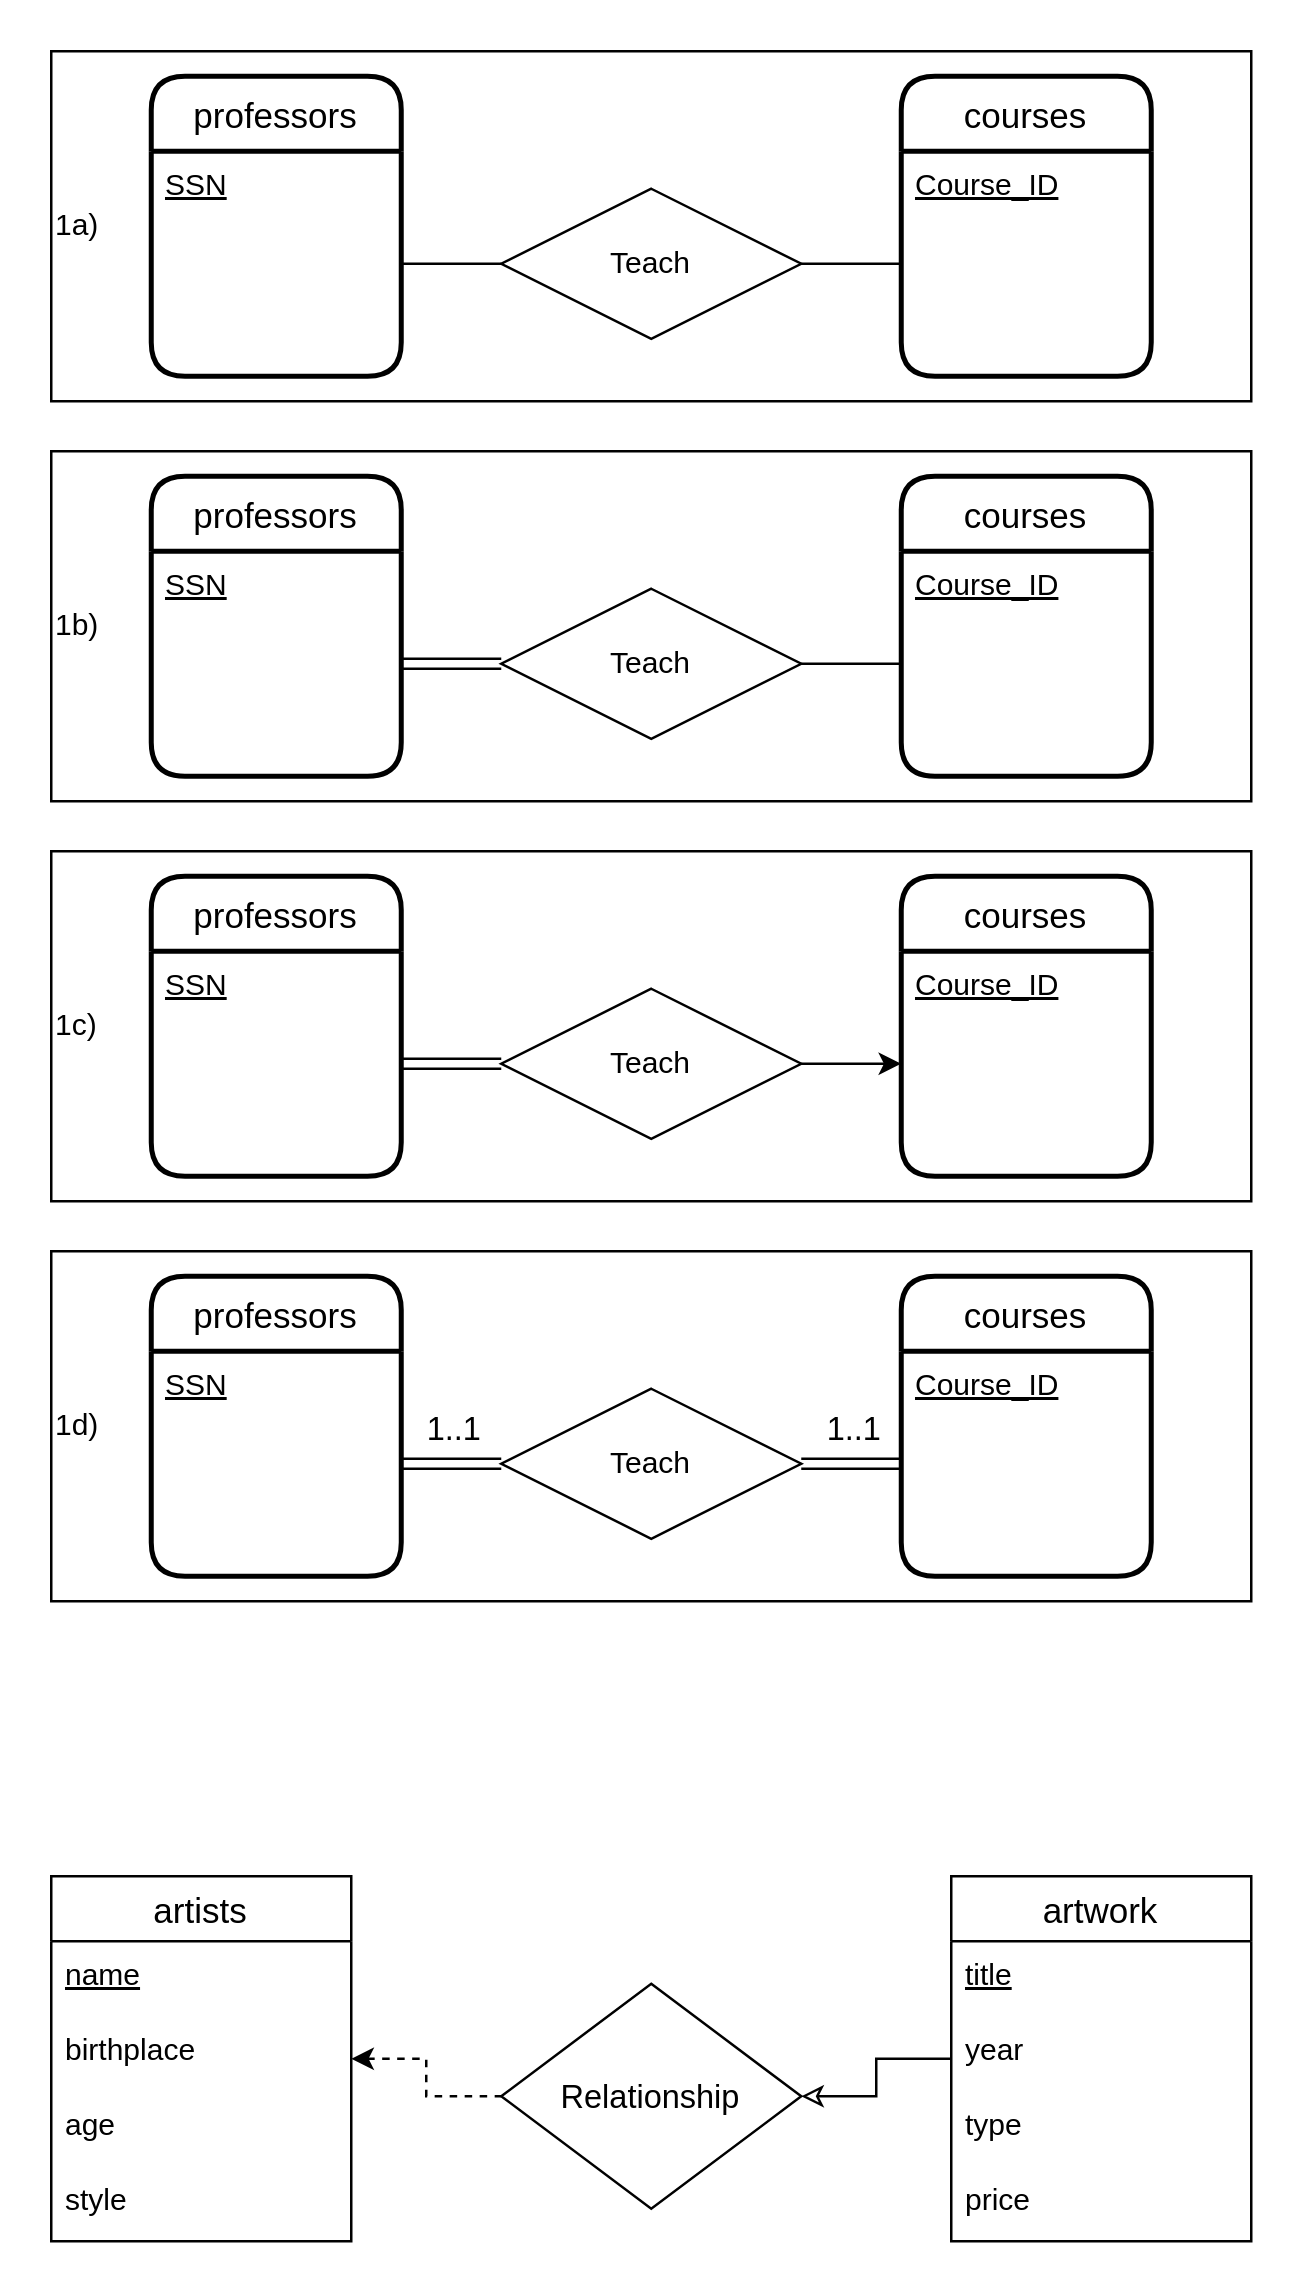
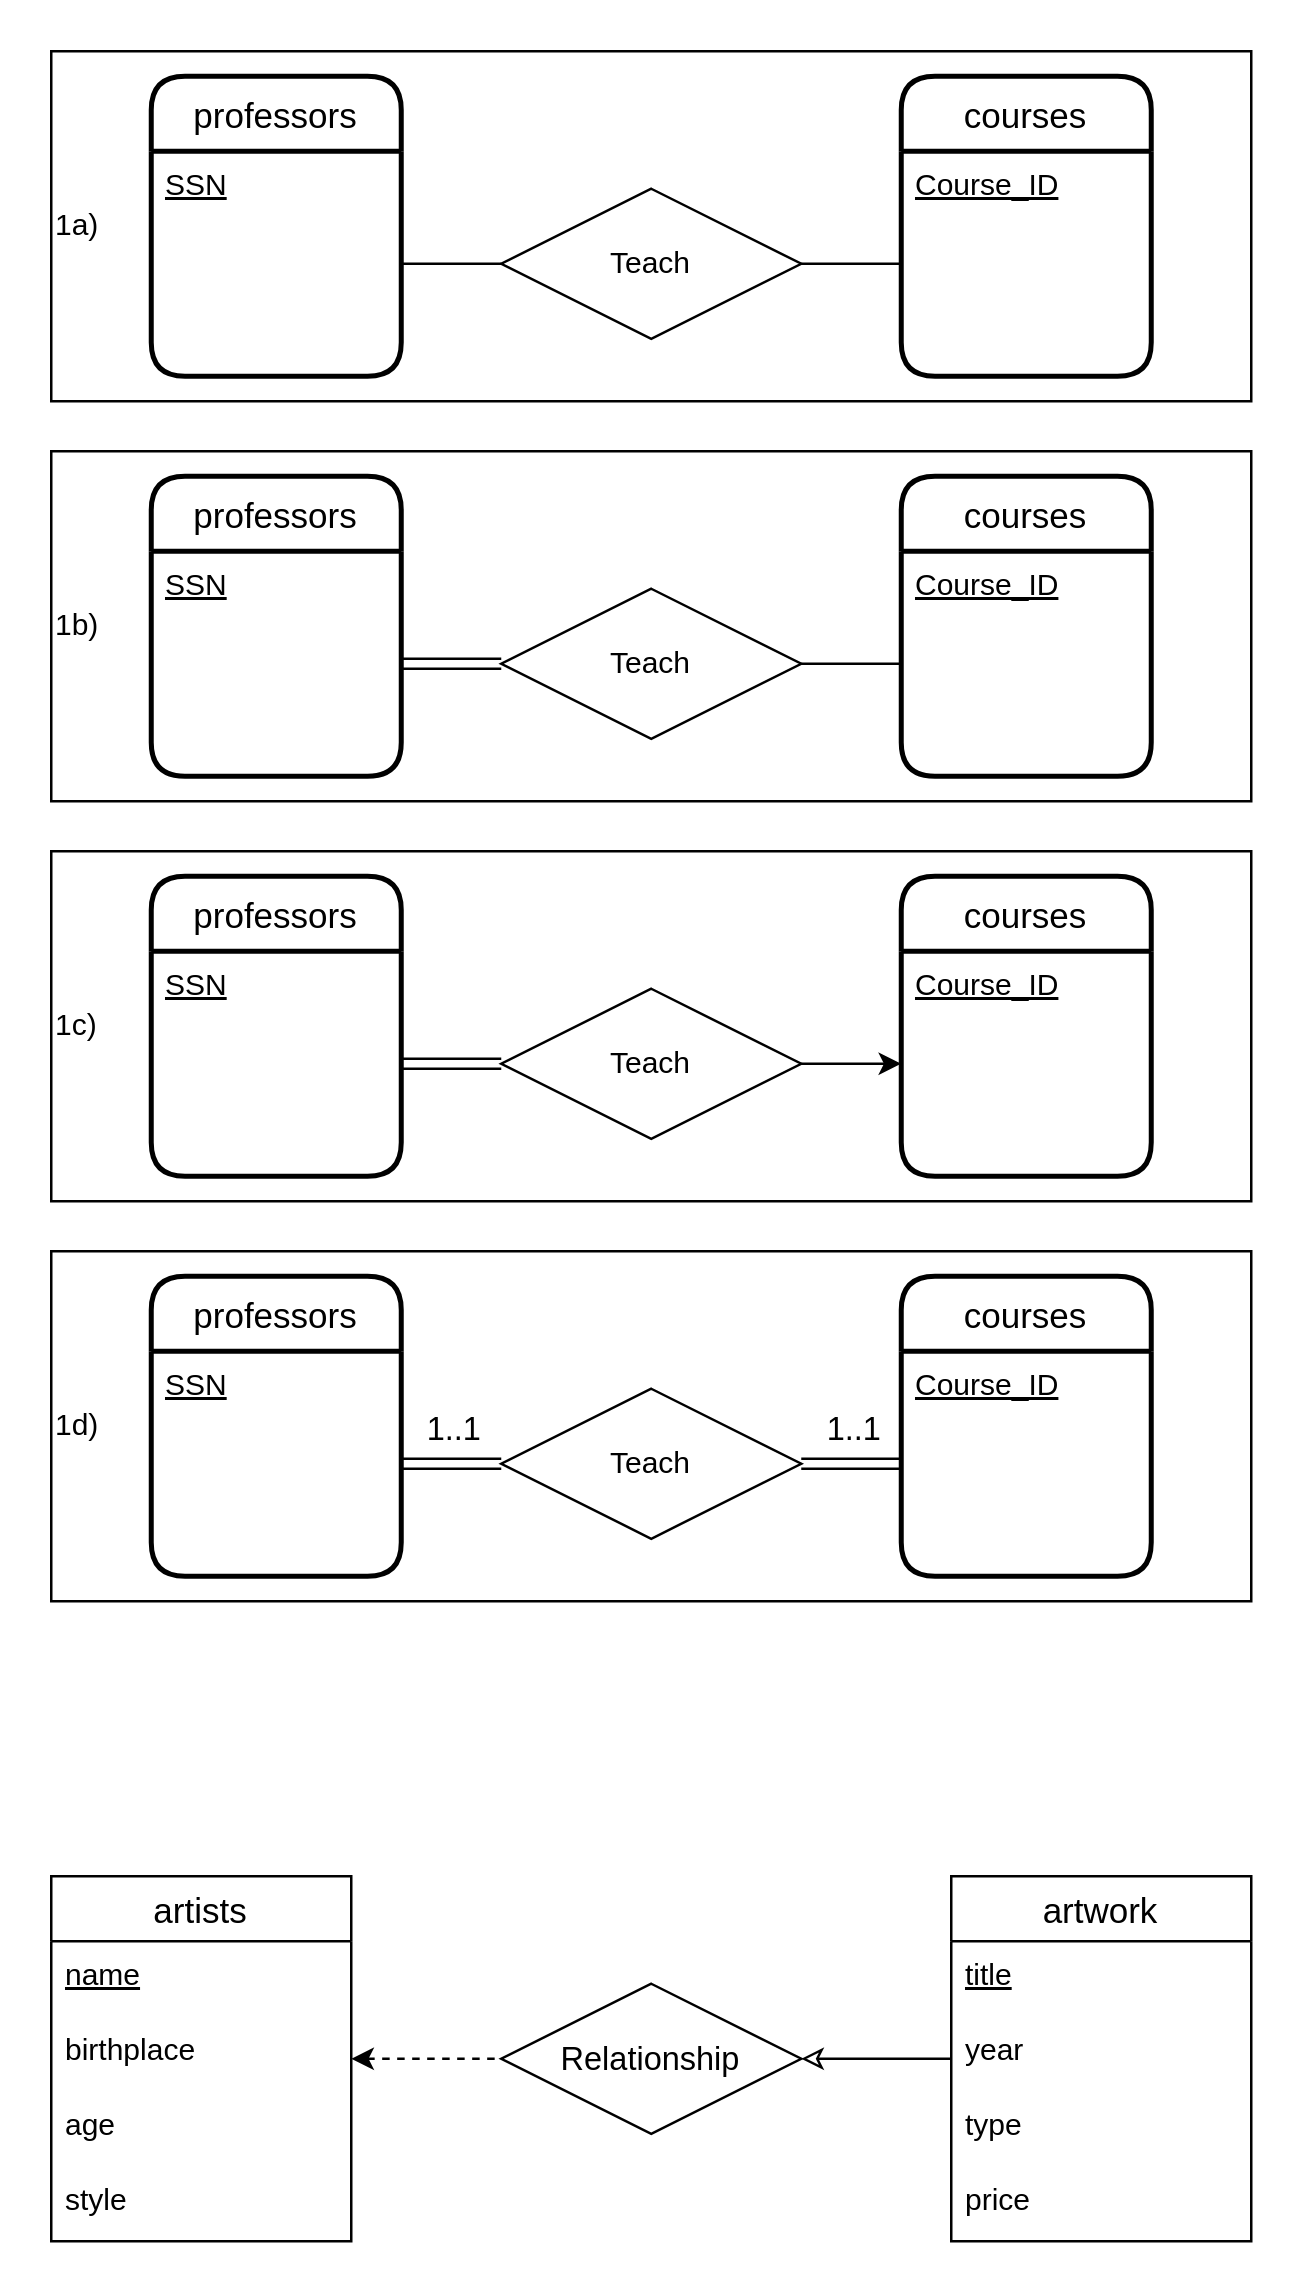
node "Relationship": size 300x225 -> 300x150
